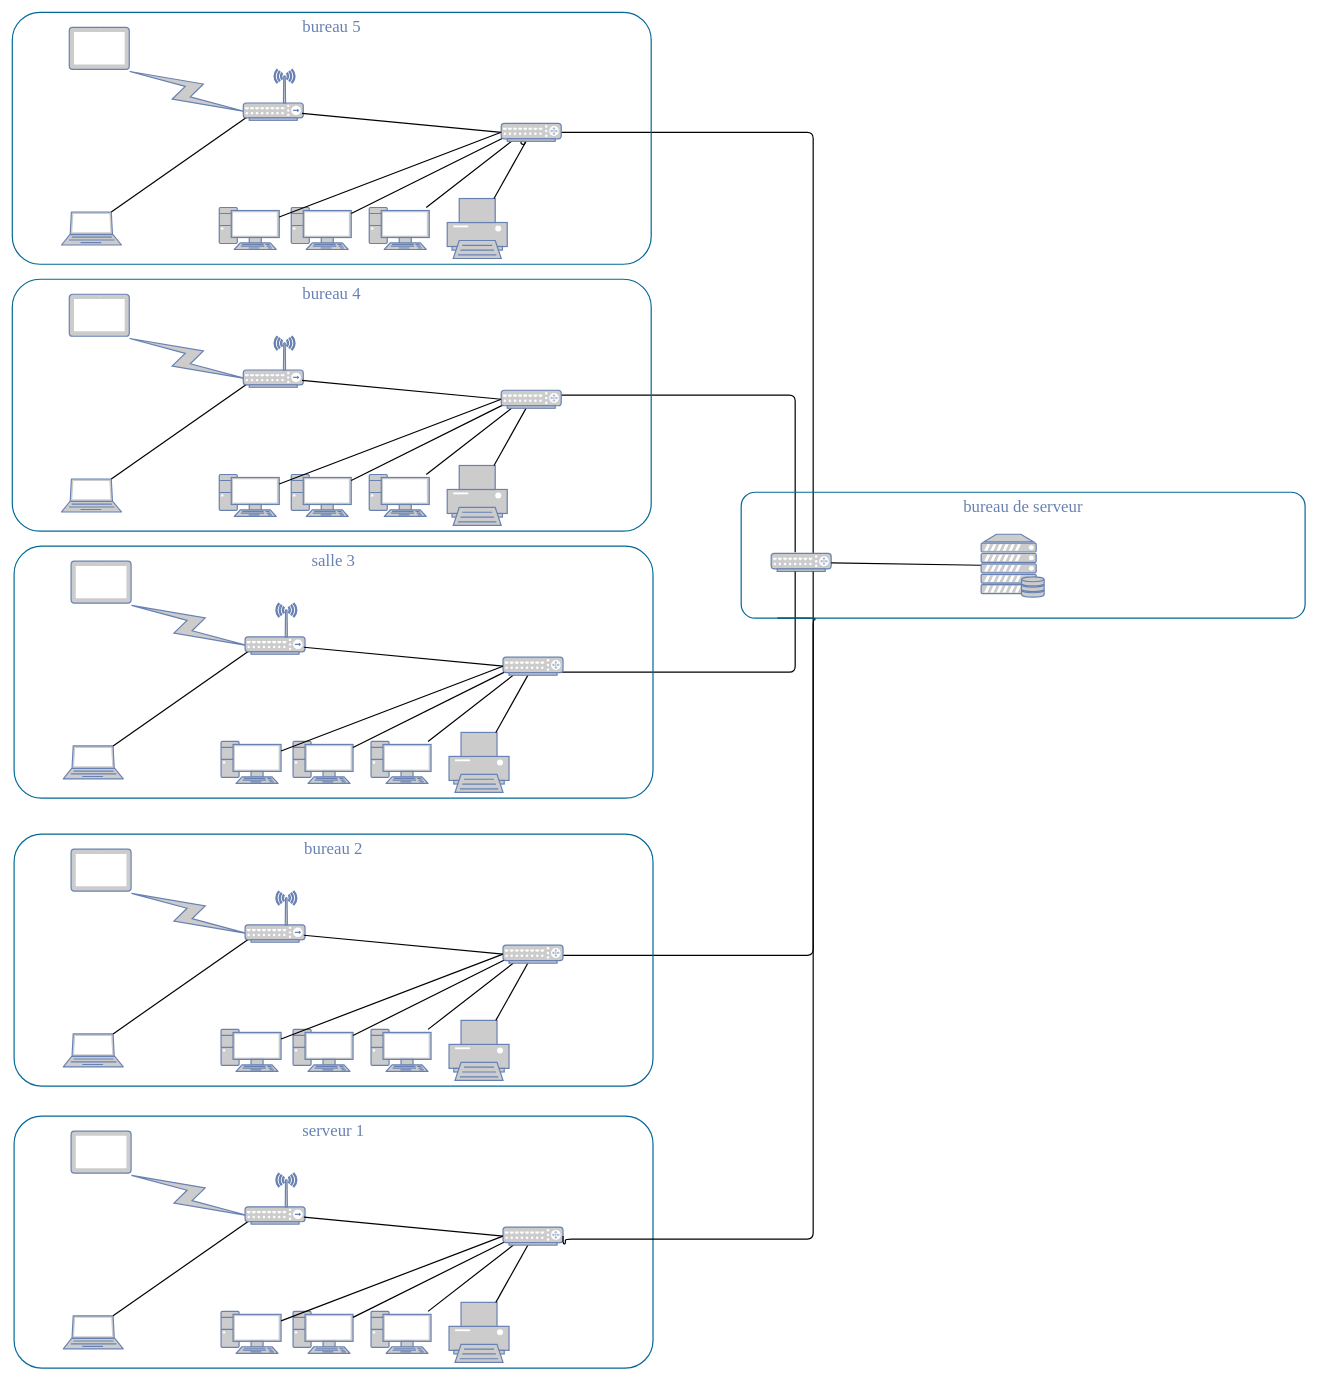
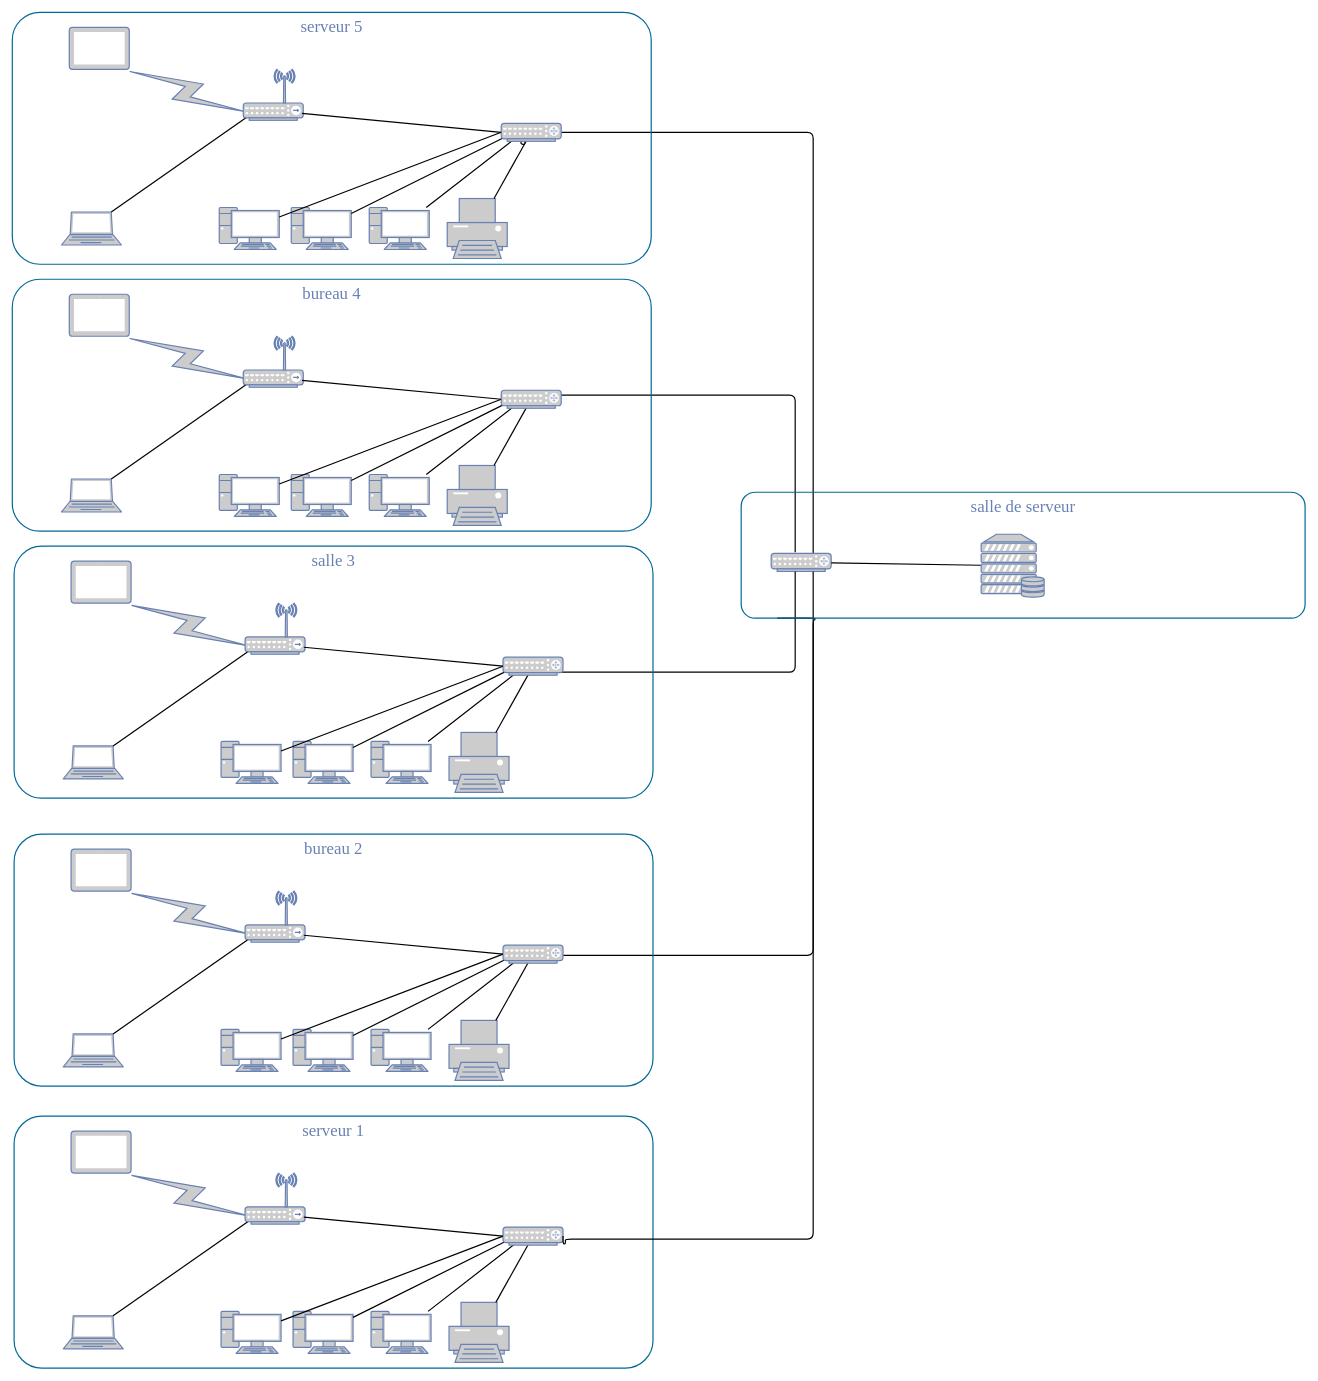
node "bureau 5": label "bureau 5" -> "serveur 5"
node "bureau de serveur": label "bureau de serveur" -> "salle de serveur"
